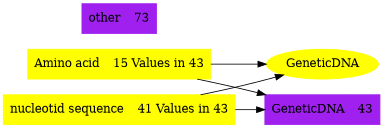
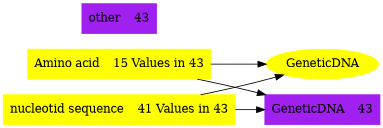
node "other": text "73" -> "43"
